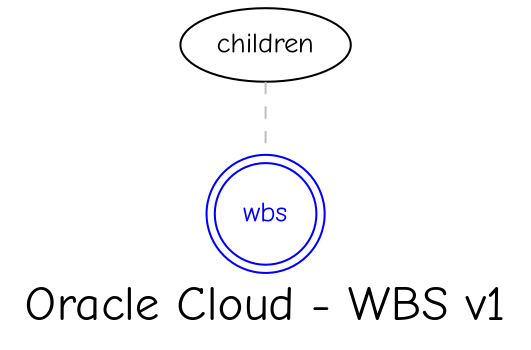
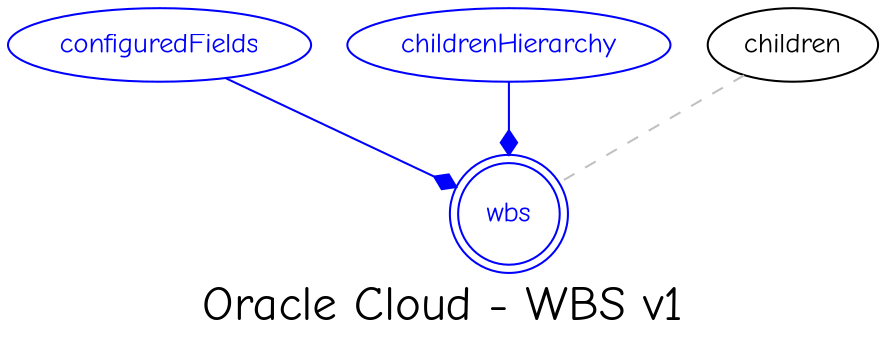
node "configuredFields": added
node "childrenHierarchy": added
